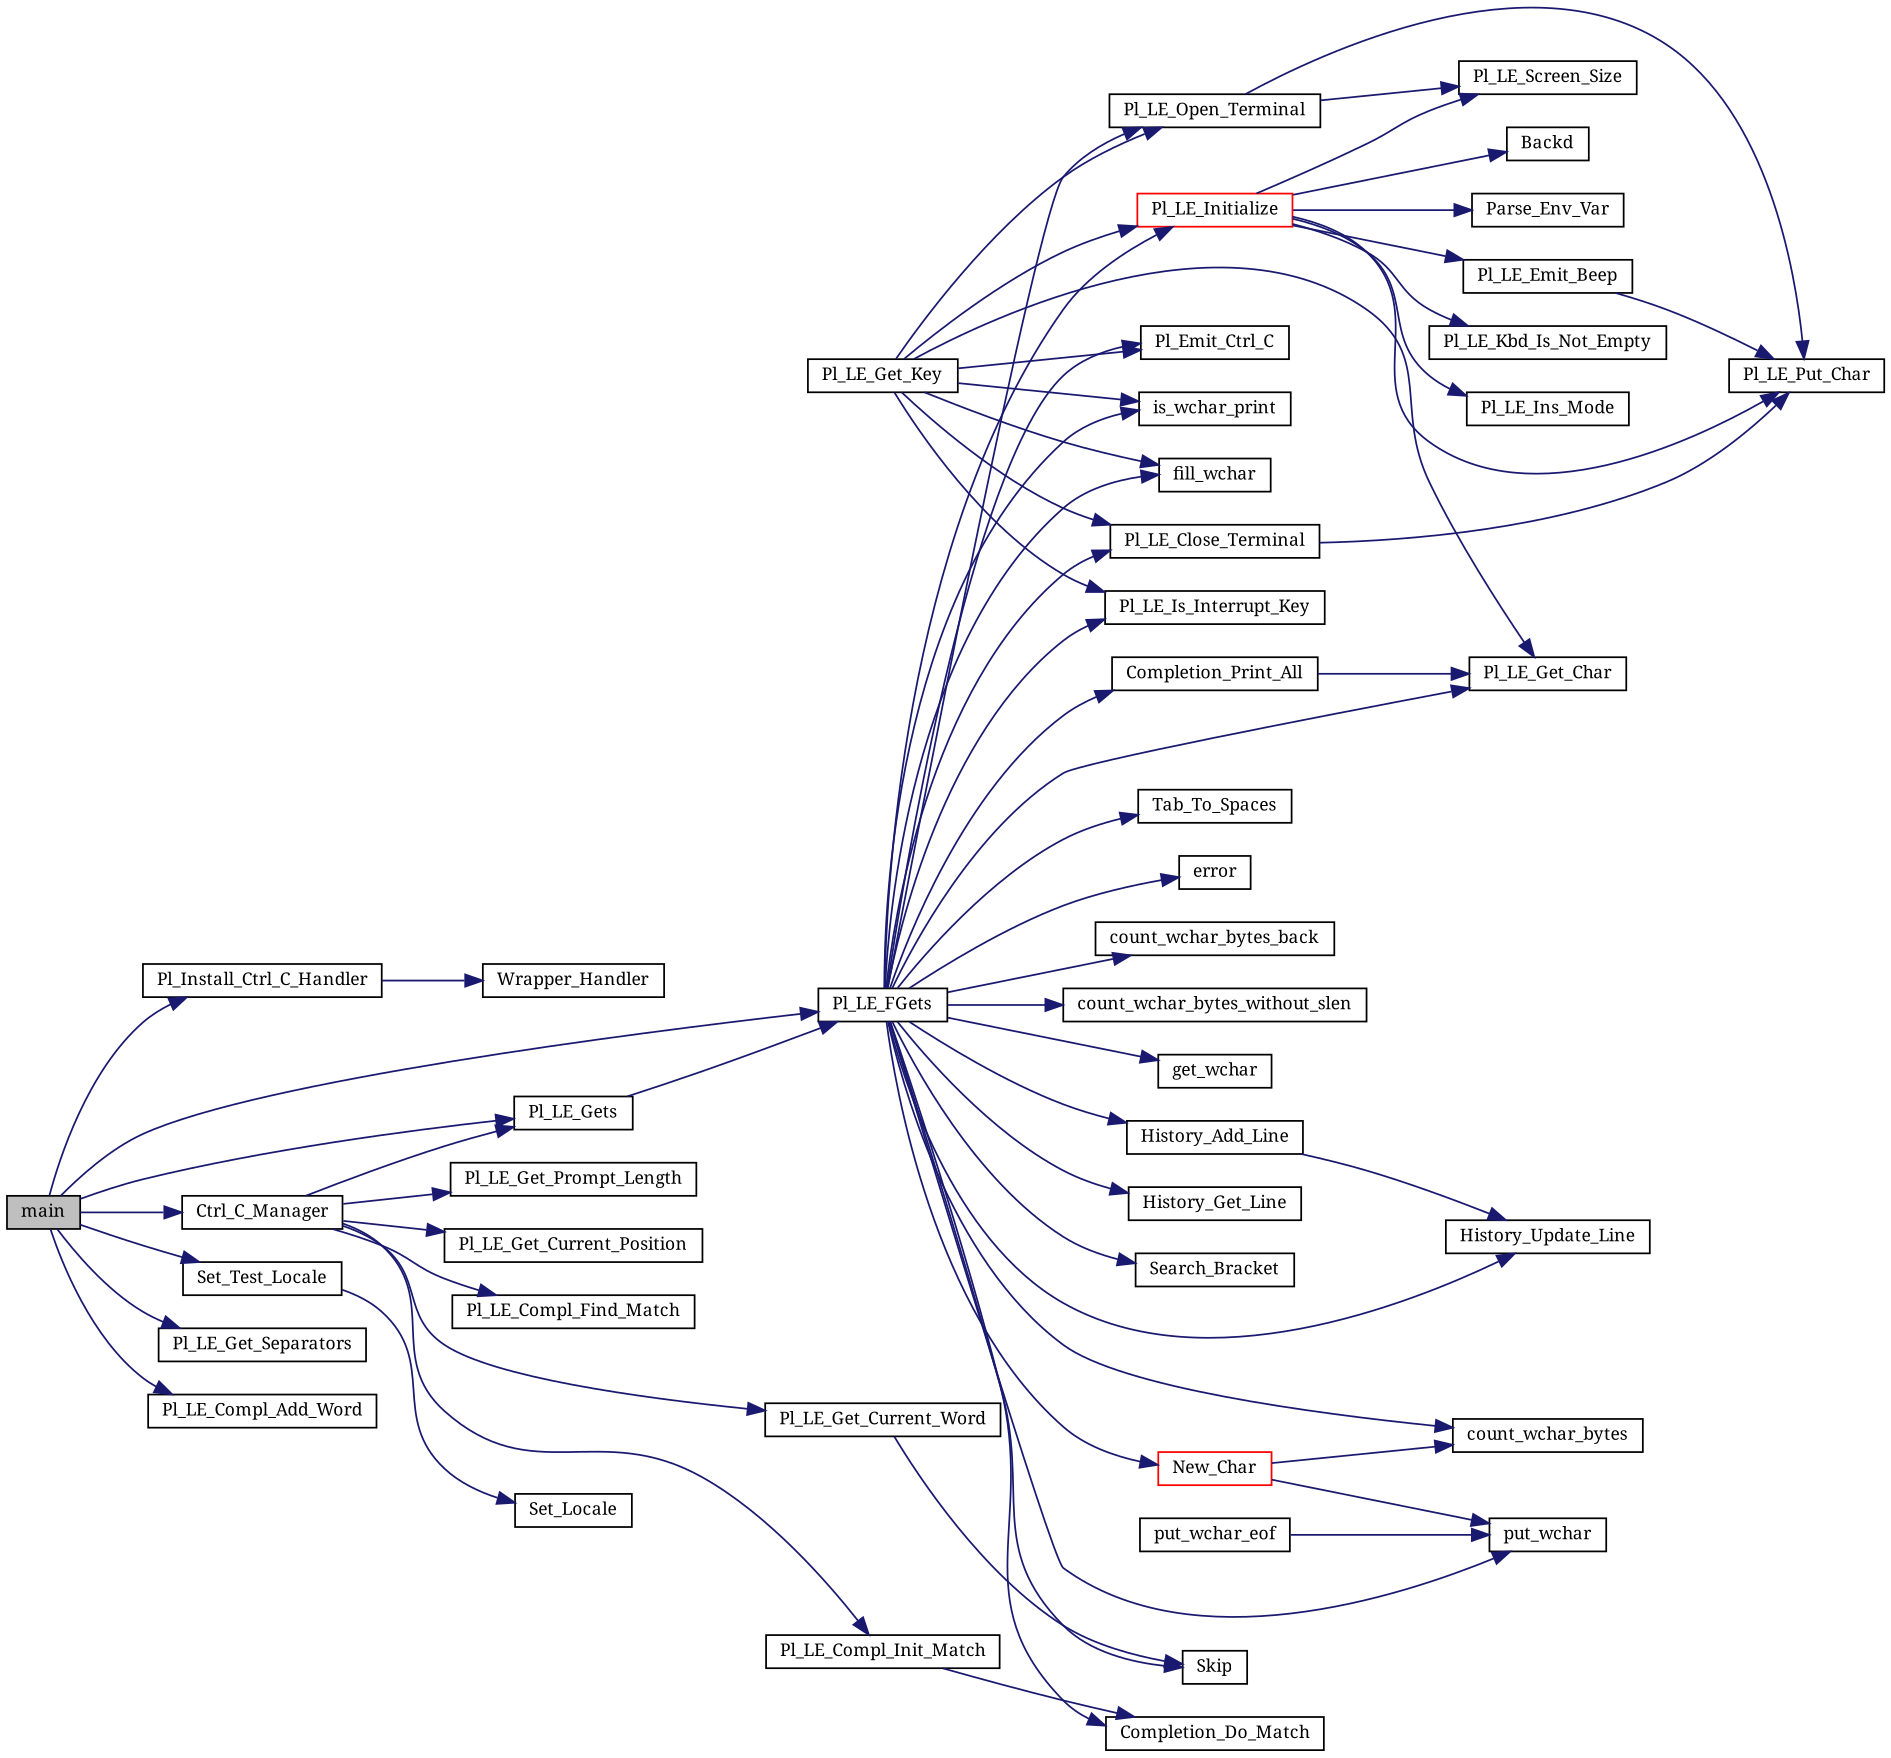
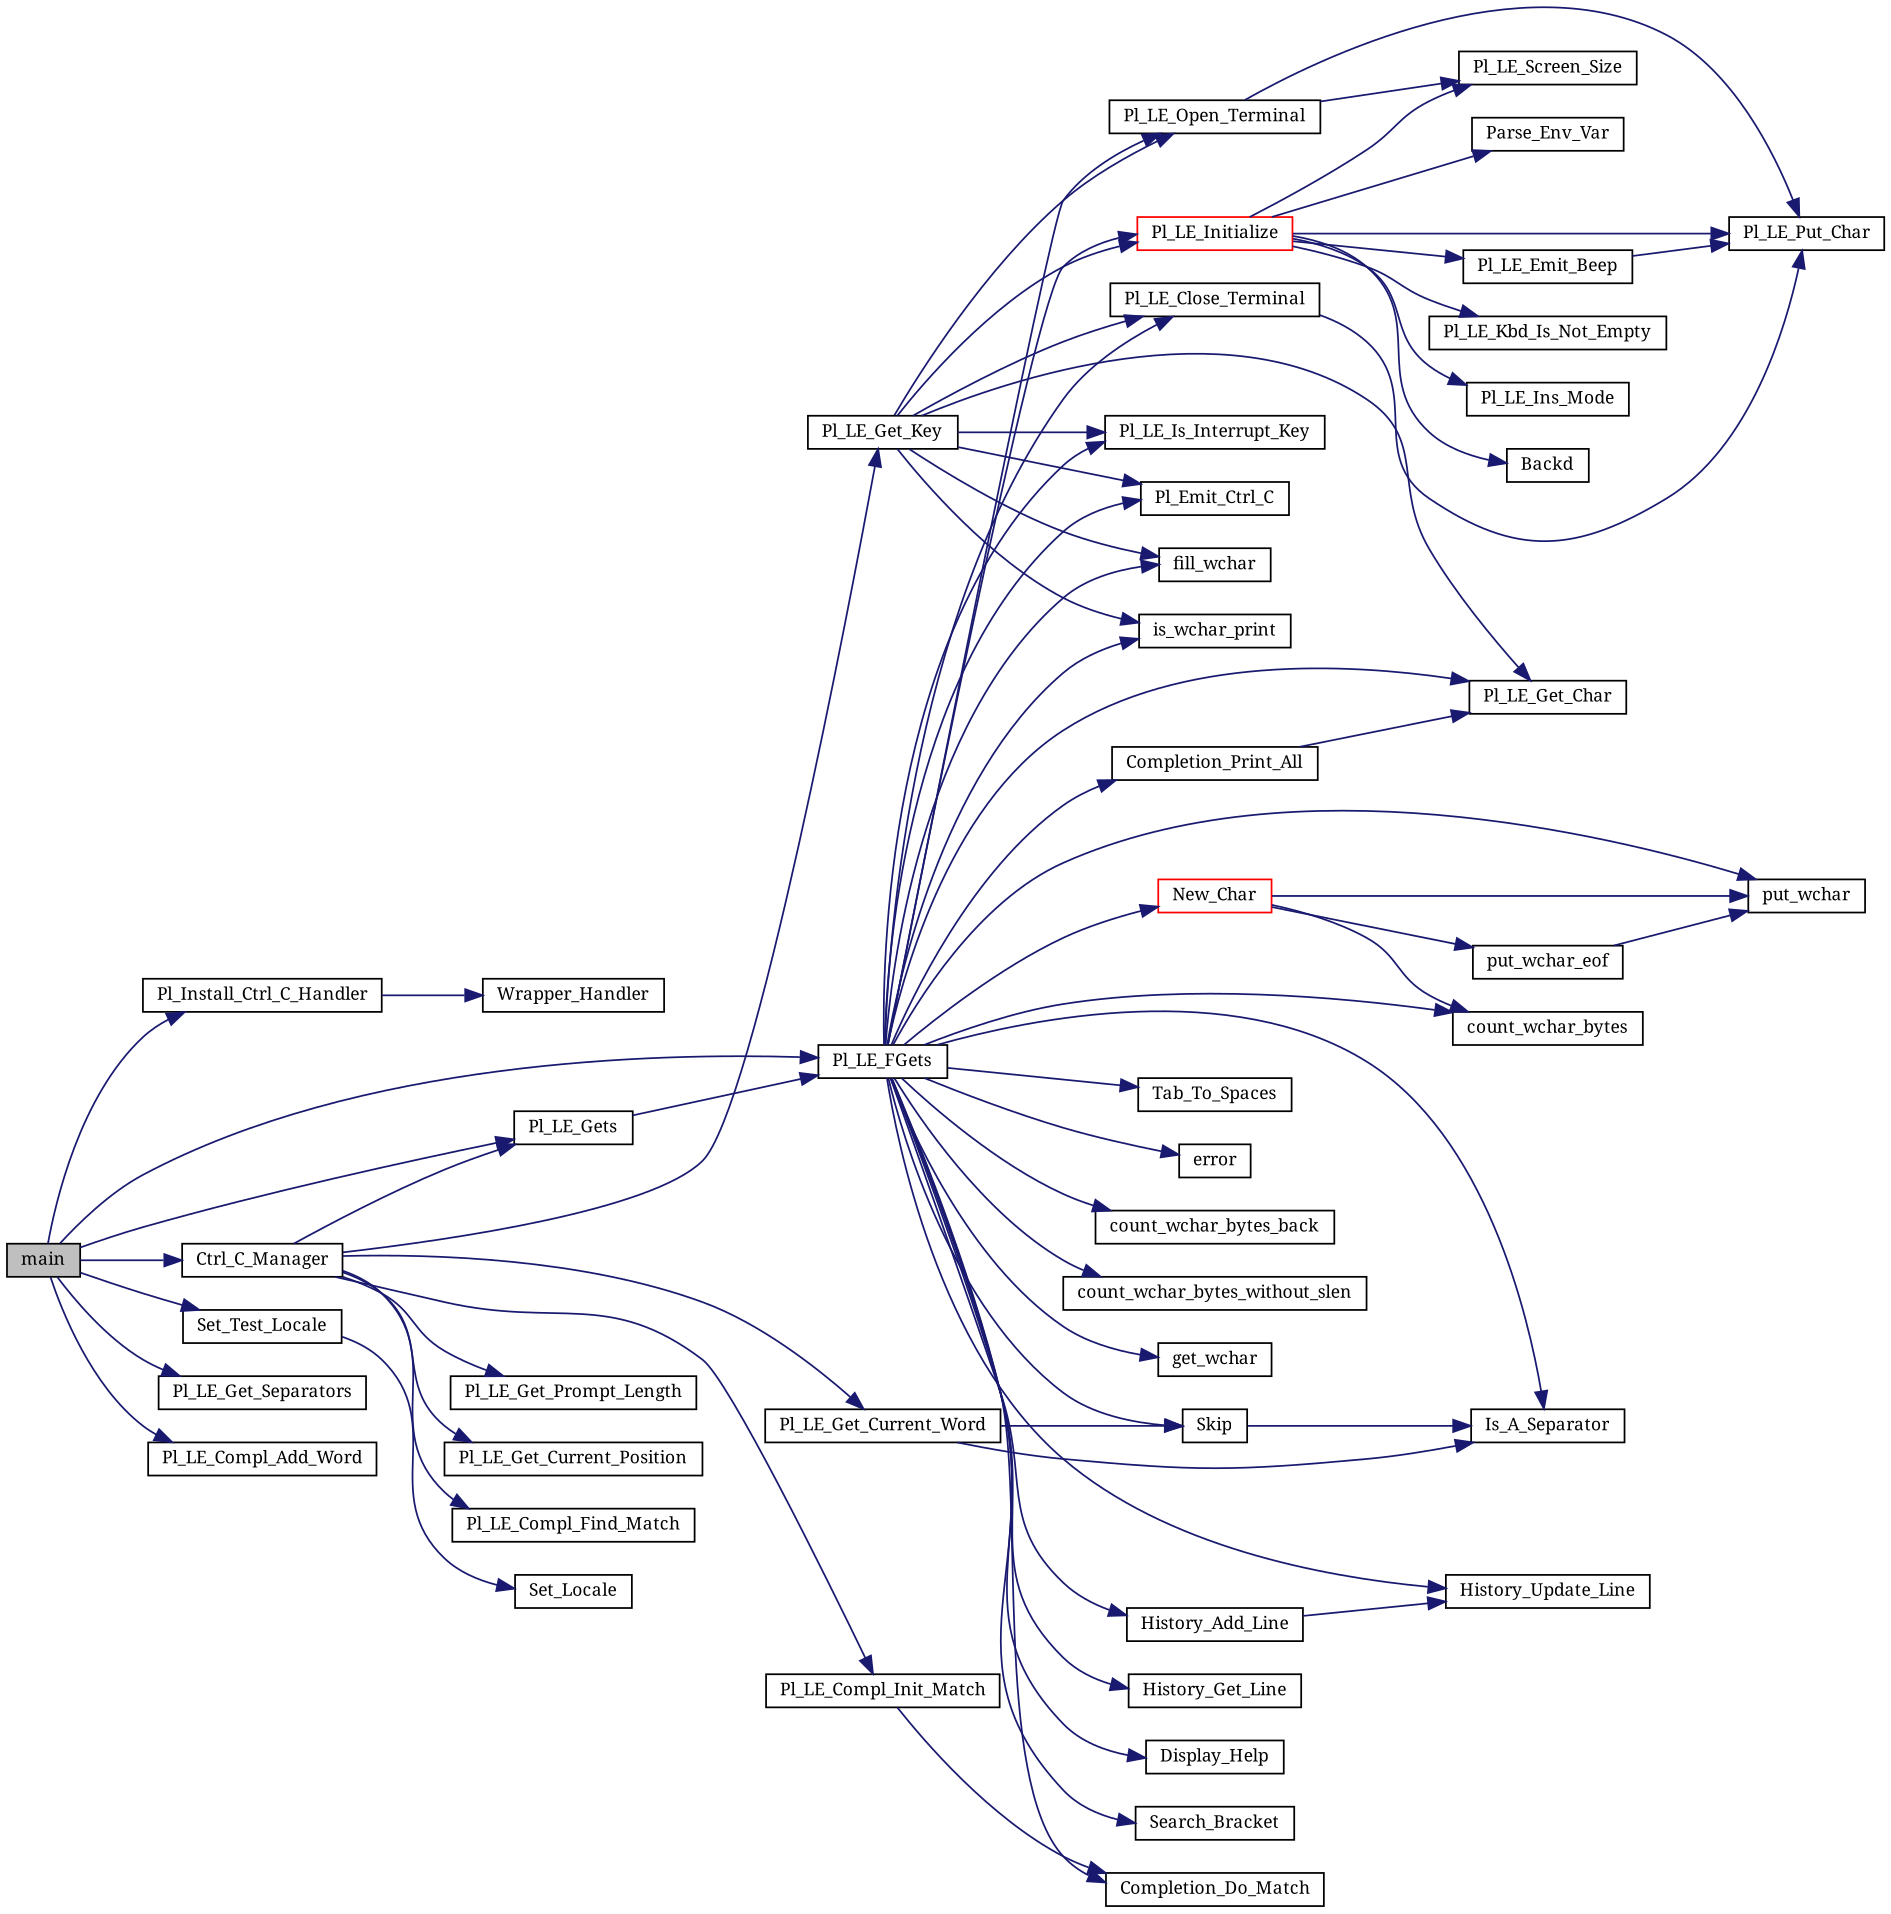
edge "New_Char" -> "put_wchar_eof": added
edge "Ctrl_C_Manager" -> "Pl_LE_Get_Key": added
node "Is_A_Separator": added
node "Display_Help": added
